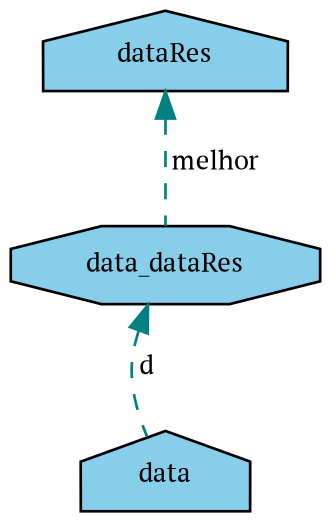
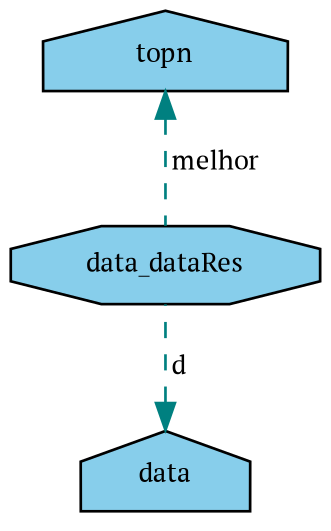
node "dataRes": label "dataRes" -> "topn"
edge "data" -> "data_dataRes": reversed
